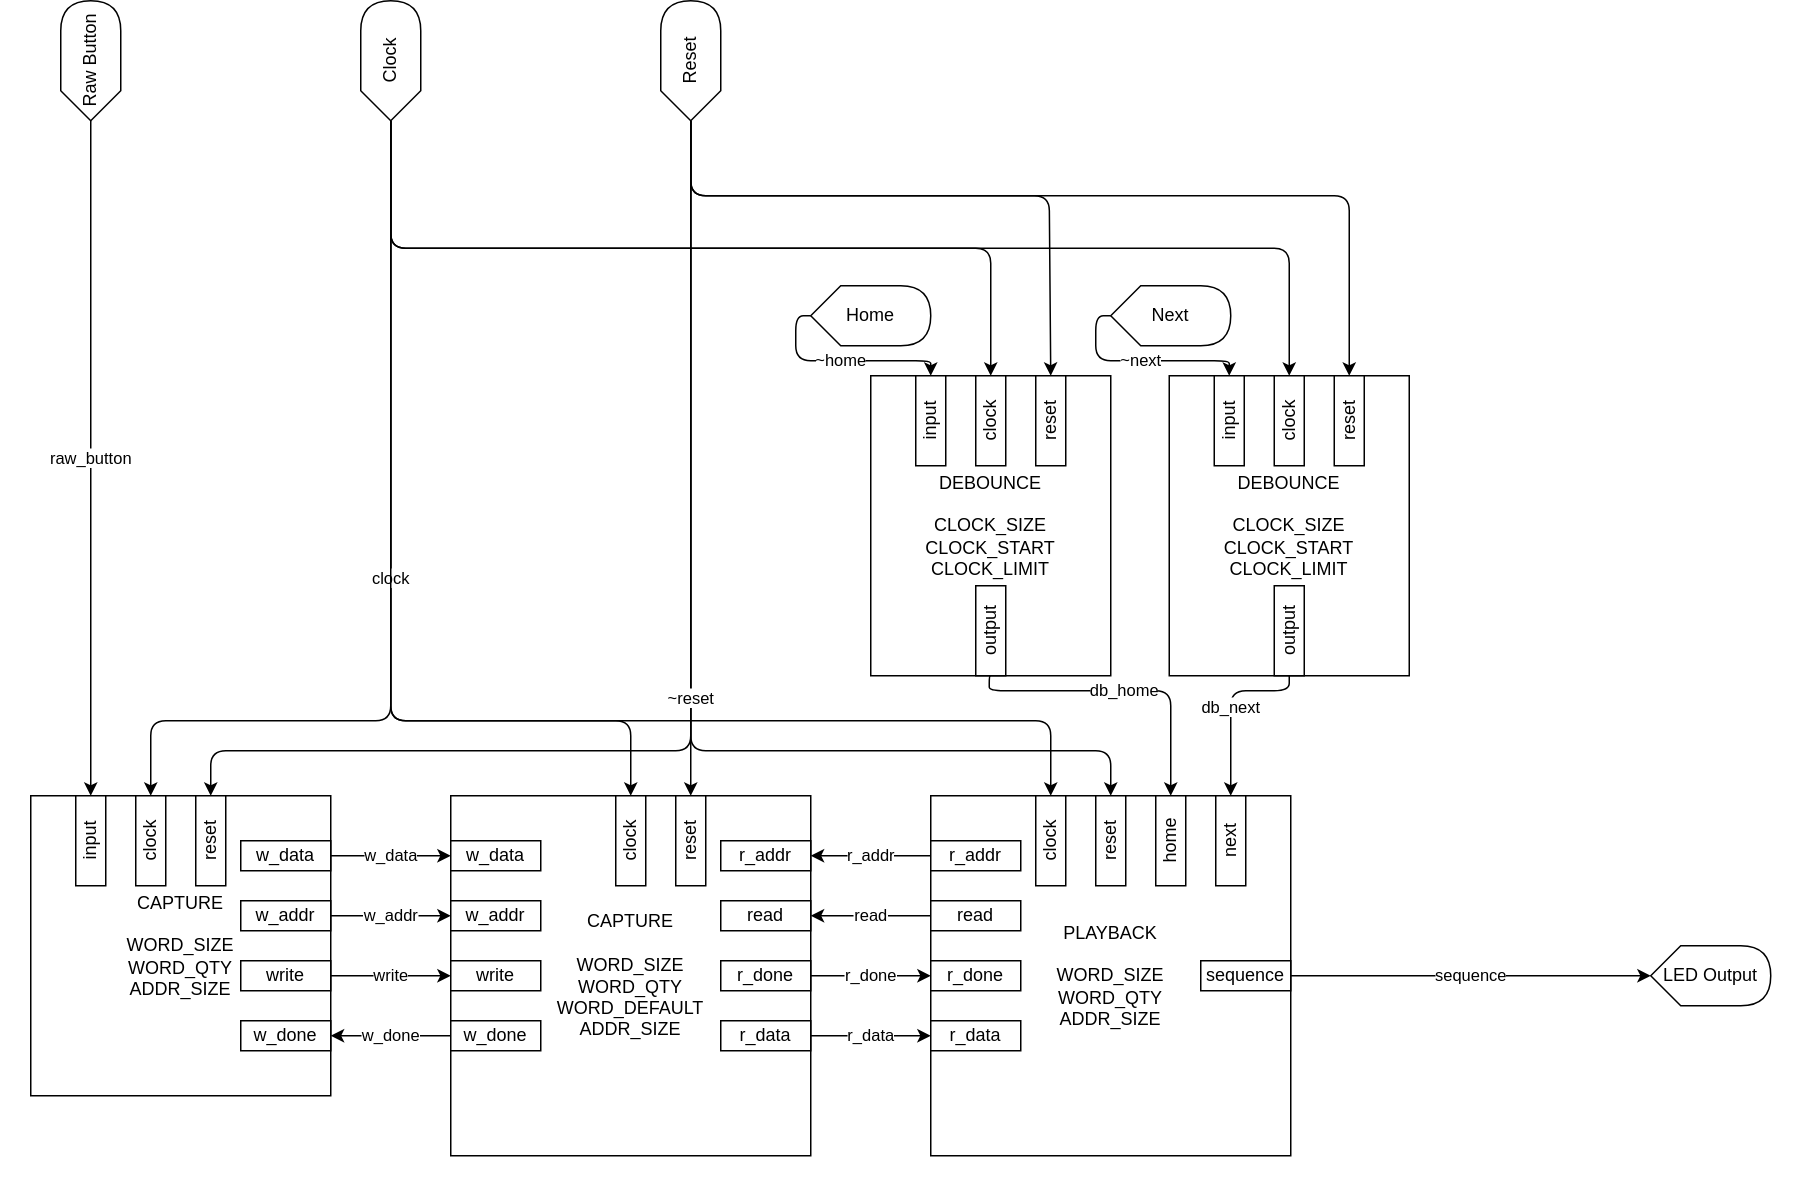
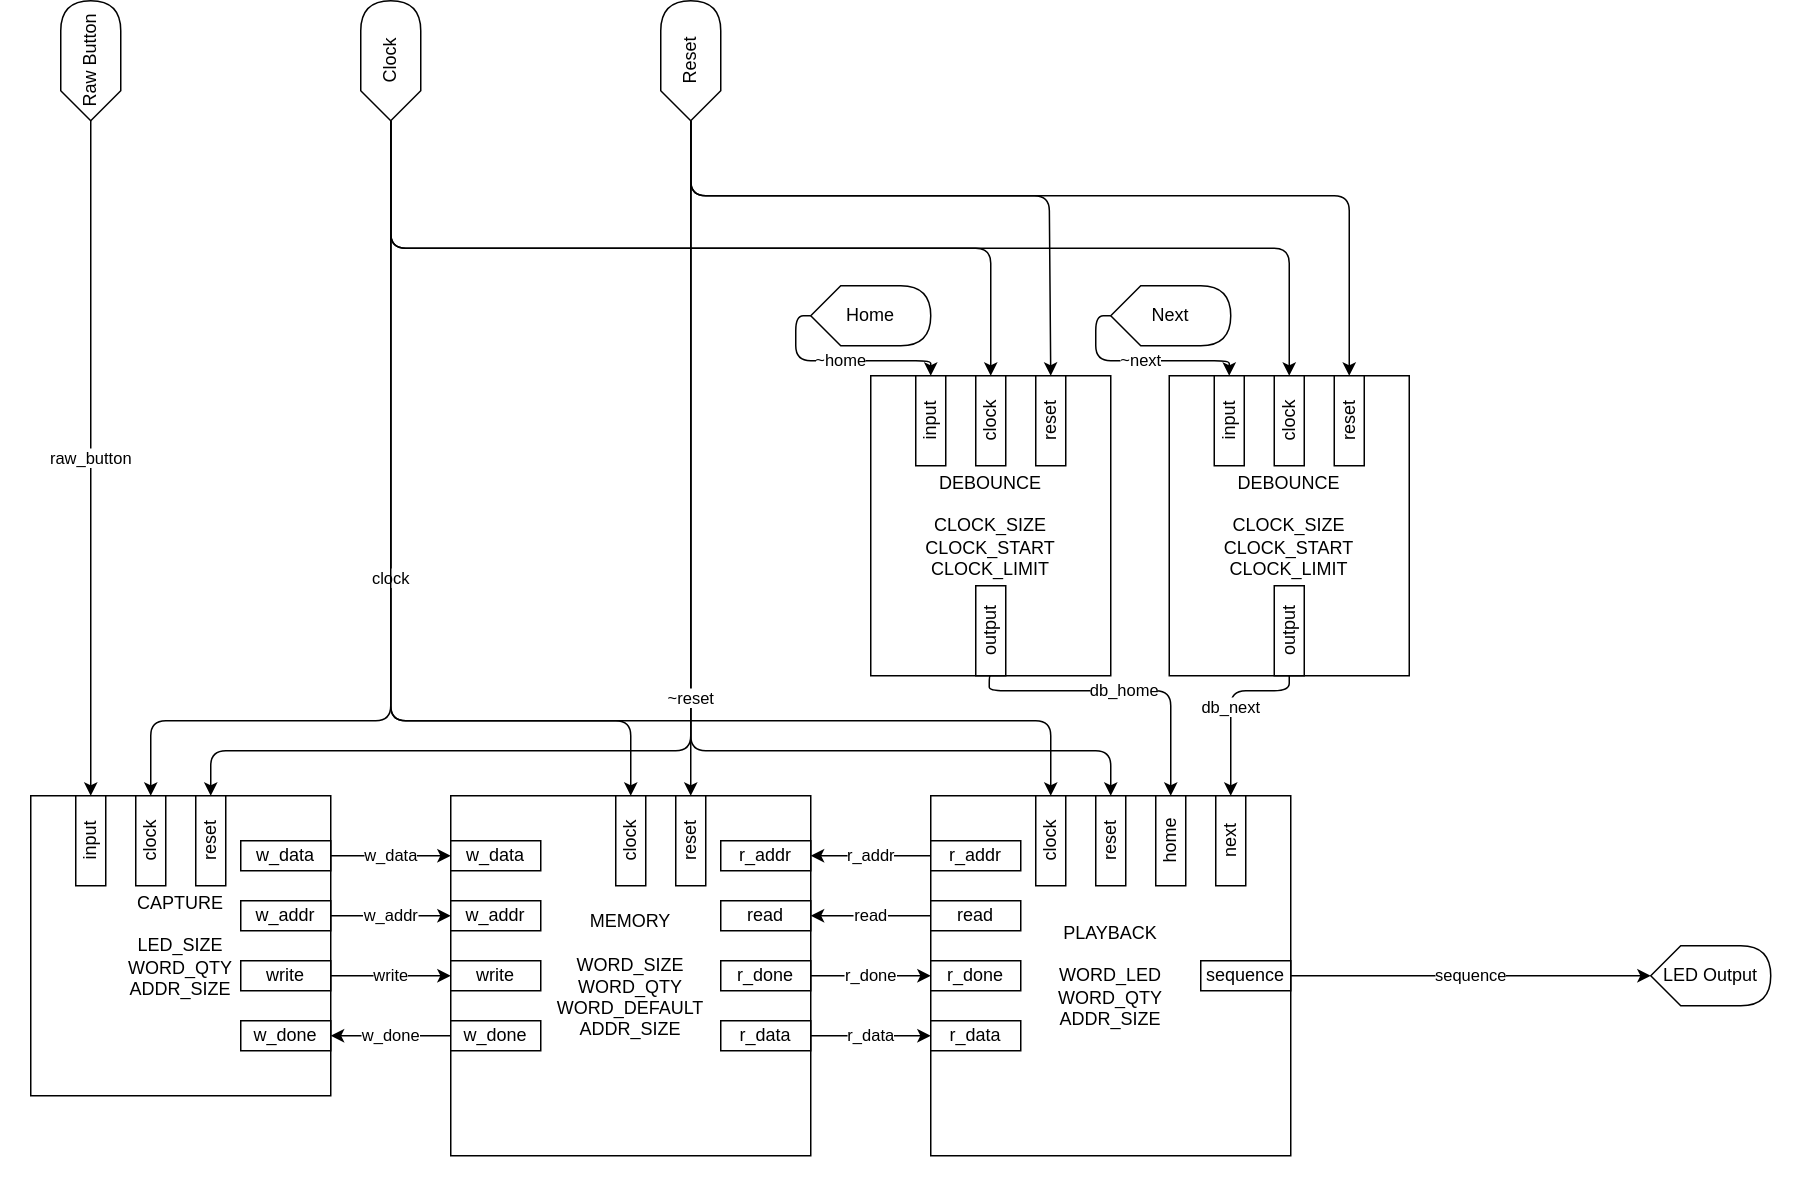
node "CAPTURE WORD_SIZE WORD_QTY ADDR_SIZE": label "CAPTURE WORD_SIZE WORD_QTY ADDR_SIZE" -> "CAPTURE LED_SIZE WORD_QTY ADDR_SIZE"
node "CAPTURE WORD_SIZE WORD_QTY WORD_DEFAULT ADDR_SIZE": label "CAPTURE WORD_SIZE WORD_QTY WORD_DEFAULT ADDR_SIZE" -> "MEMORY WORD_SIZE WORD_QTY WORD_DEFAULT ADDR_SIZE"
node "PLAYBACK WORD_SIZE WORD_QTY ADDR_SIZE": label "PLAYBACK WORD_SIZE WORD_QTY ADDR_SIZE" -> "PLAYBACK WORD_LED WORD_QTY ADDR_SIZE"
